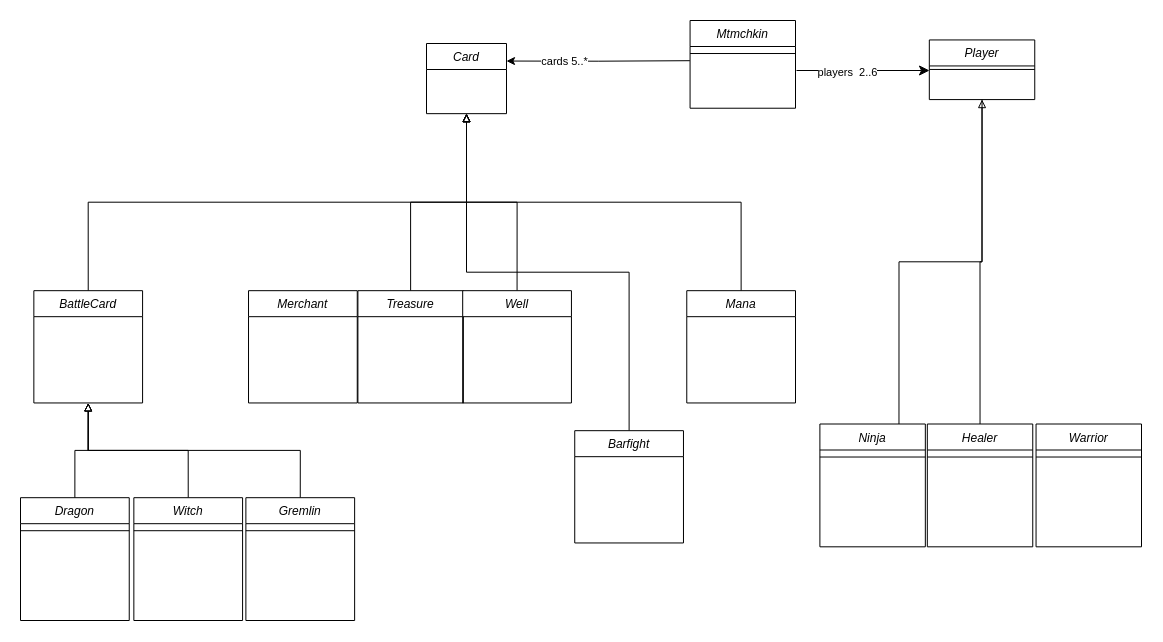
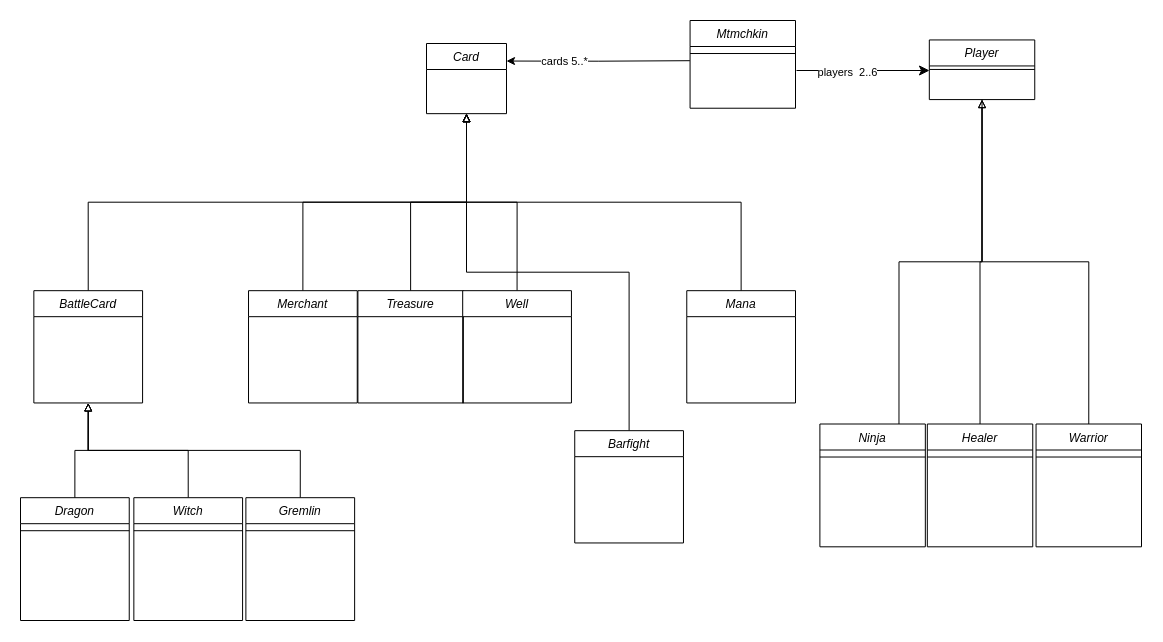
edge "Merchant" -> "Card": added
edge "Warrior" -> "Player": added
